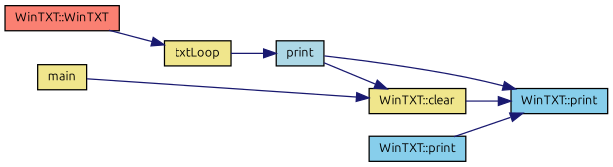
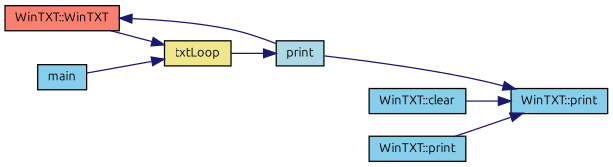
edge "print" -> "WinTXT::clear": now "print" -> "WinTXT::WinTXT"
node "main": fillcolor khaki -> skyblue
edge "main" -> "WinTXT::clear": now "main" -> "txtLoop"
node "WinTXT::clear": fillcolor khaki -> skyblue
